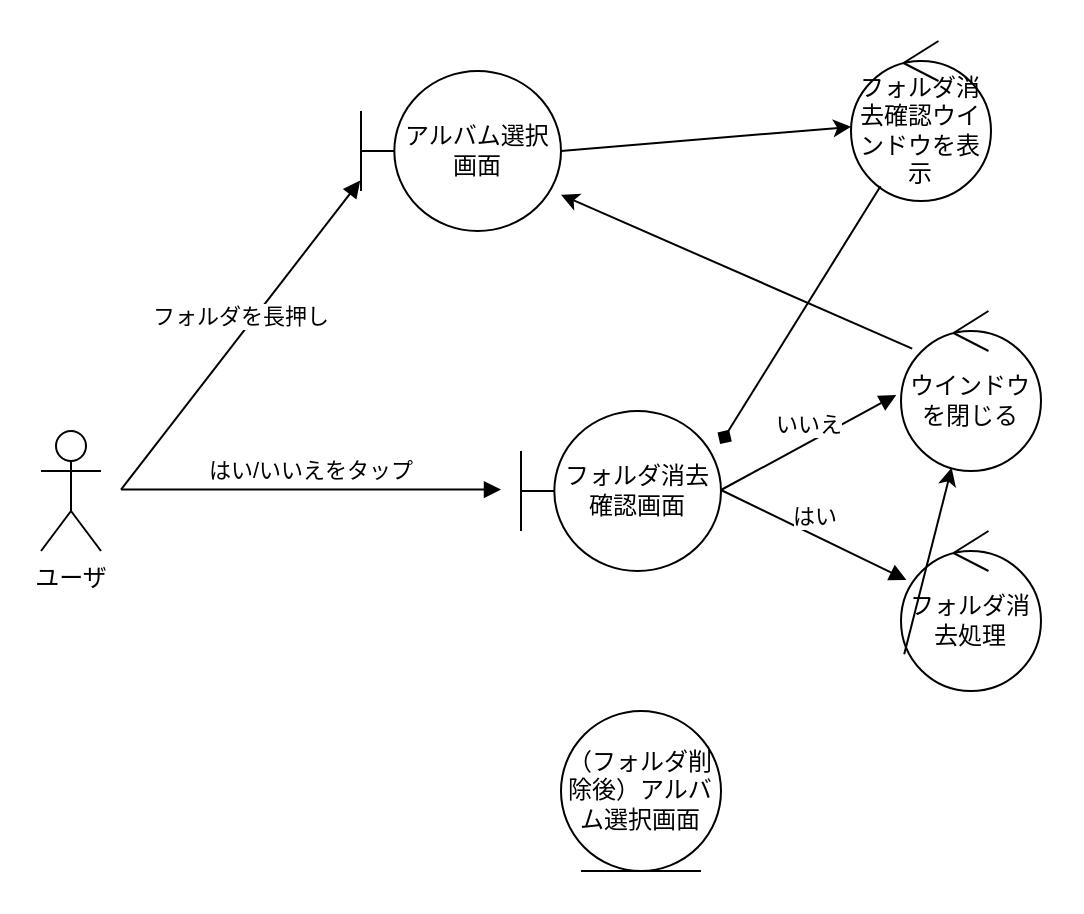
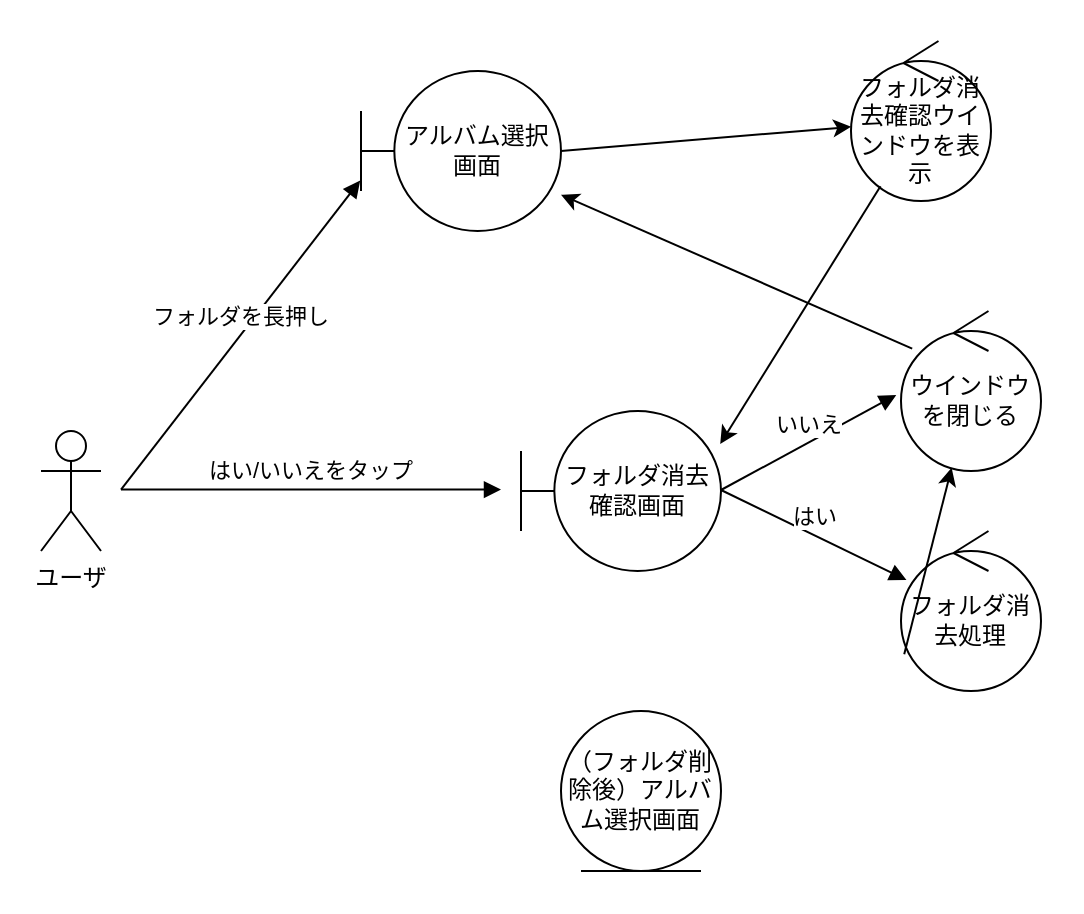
edge "フォルダ消去確認ウインドウを表示" -> "フォルダ消去確認画面": arrowhead diamond -> classic
